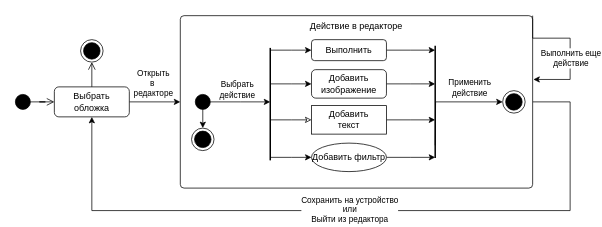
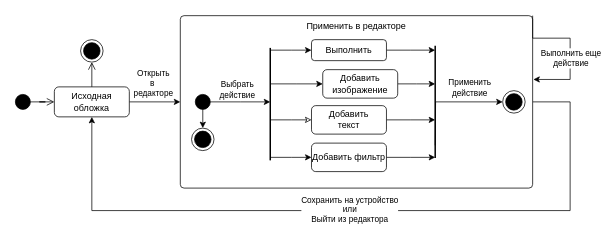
node "Действие в редакторе": label "Действие в редакторе" -> "Применить в редакторе"
node "Добавить изображение": moved (349, 84) -> (360, 84)
node "Выбрать обложка": label "Выбрать обложка" -> "Исходная обложка"
node "Добавить текст": shape rectangle -> rounded rectangle
node "Добавить фильтр": shape ellipse -> rounded rectangle
